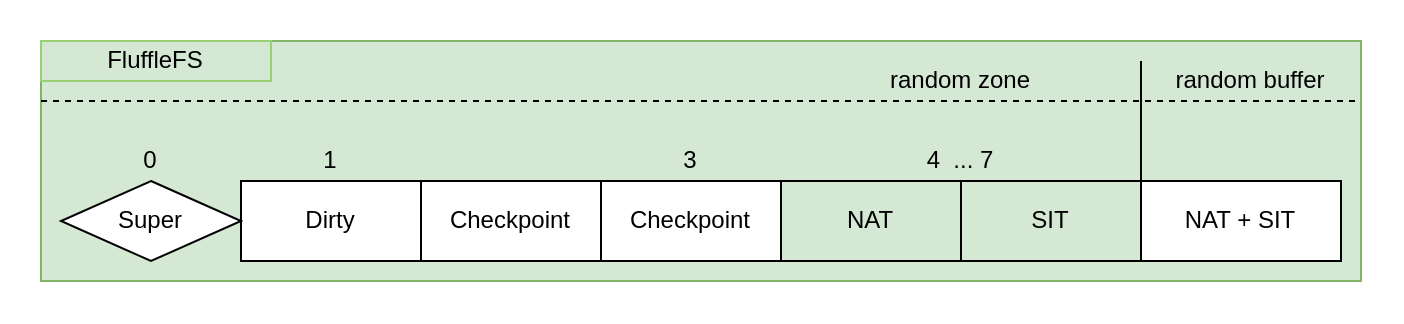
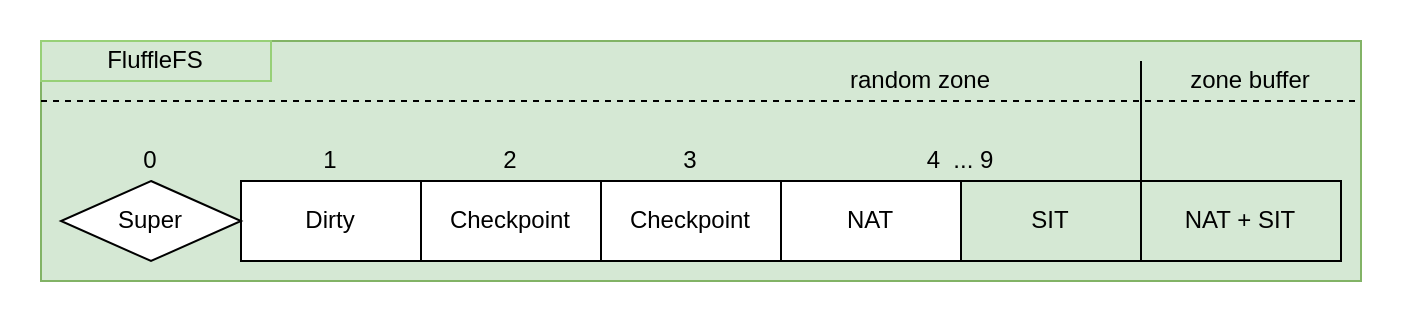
node "random zone": moved (961, 81) -> (921, 81)
node "random buffer": label "random buffer" -> "zone buffer"
node "2": added
node "4 ... 7": label "4 ... 7" -> "4 ... 9"
node "NAT": fillcolor #d5e8d4 -> #ffffff
node "NAT + SIT": fillcolor #ffffff -> #d5e8d4
